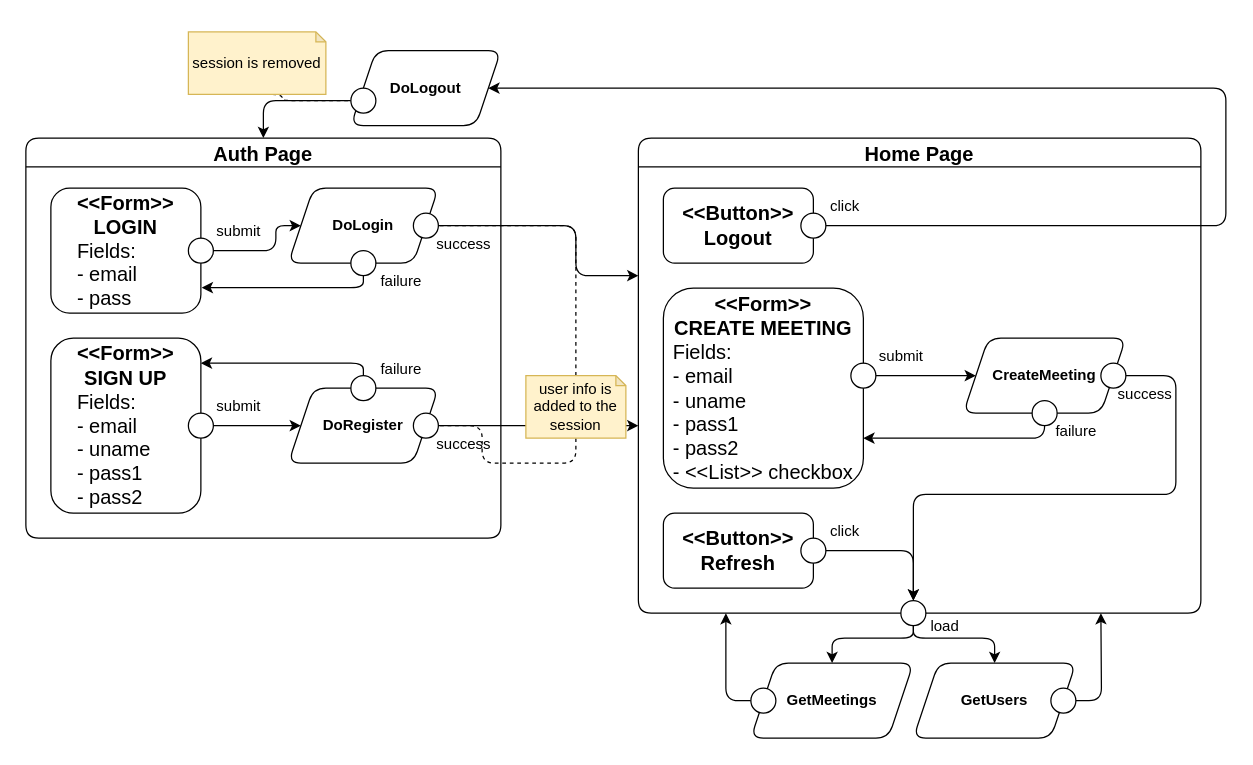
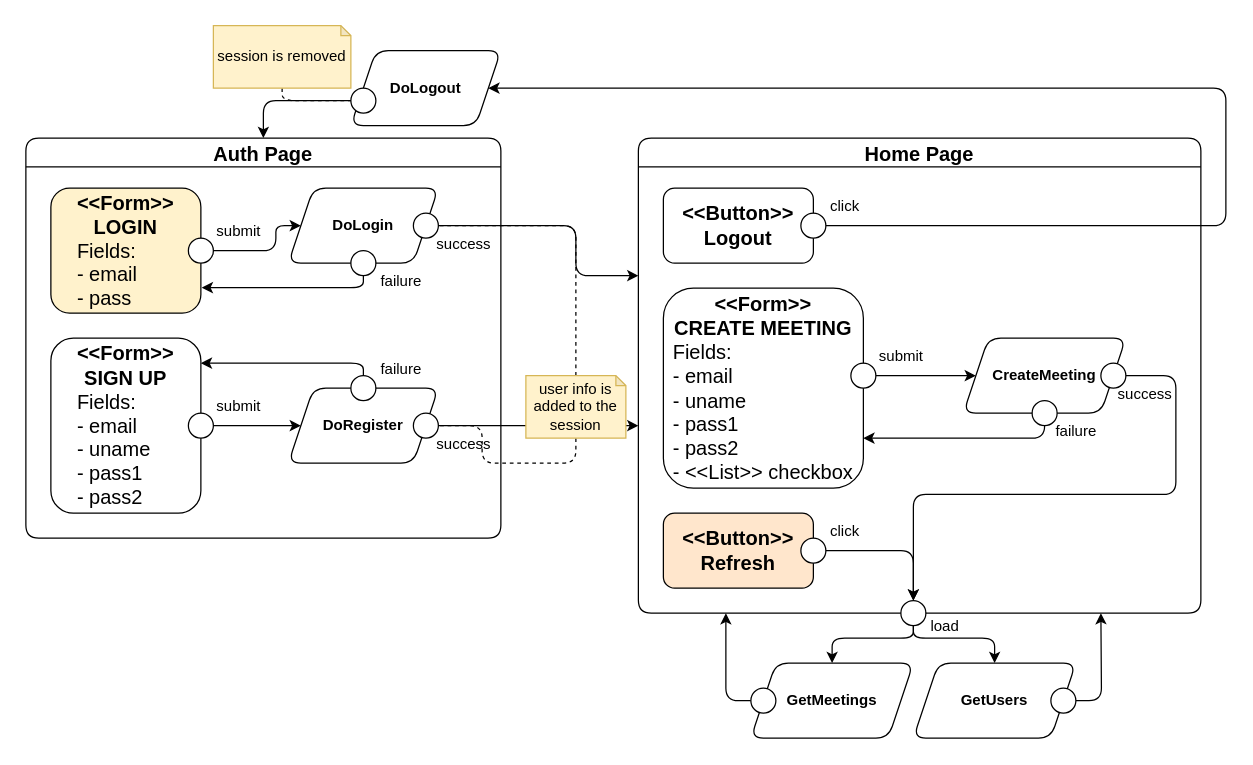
node "session is removed": moved (257, 63) -> (282, 57)
node "<<Form>> LOGIN Fields: - email - pass": fillcolor #ffffff -> #fff2cc
node "<<Button>> Refresh": fillcolor #ffffff -> #ffe6cc
